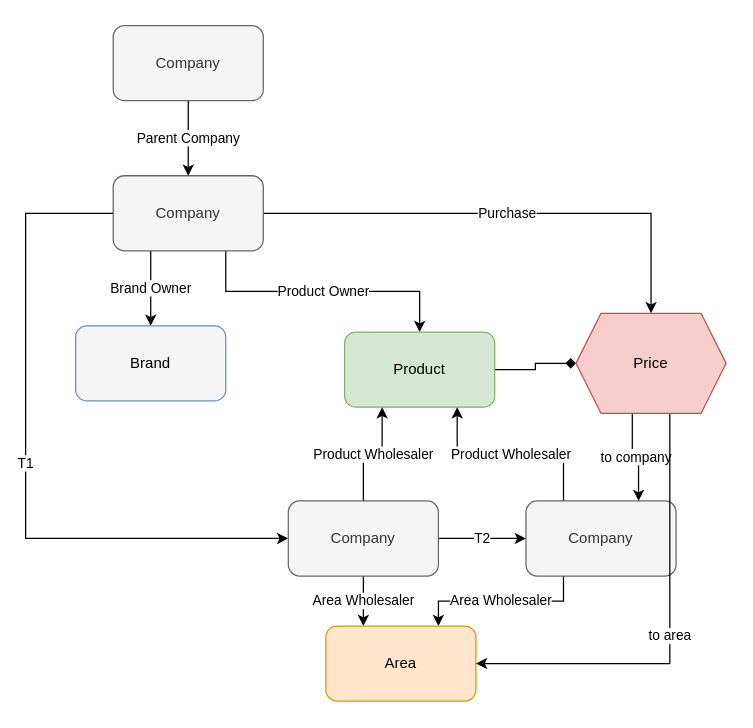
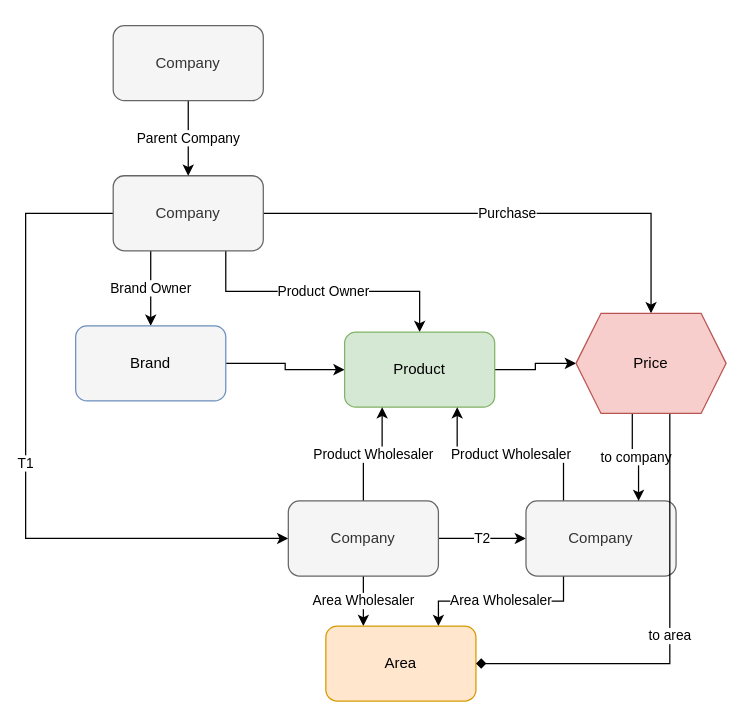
edge "Brand" -> "Product": added
edge "Product" -> "Price": arrowhead diamond -> classic
edge "Price" -> "Area": arrowhead classic -> diamond
